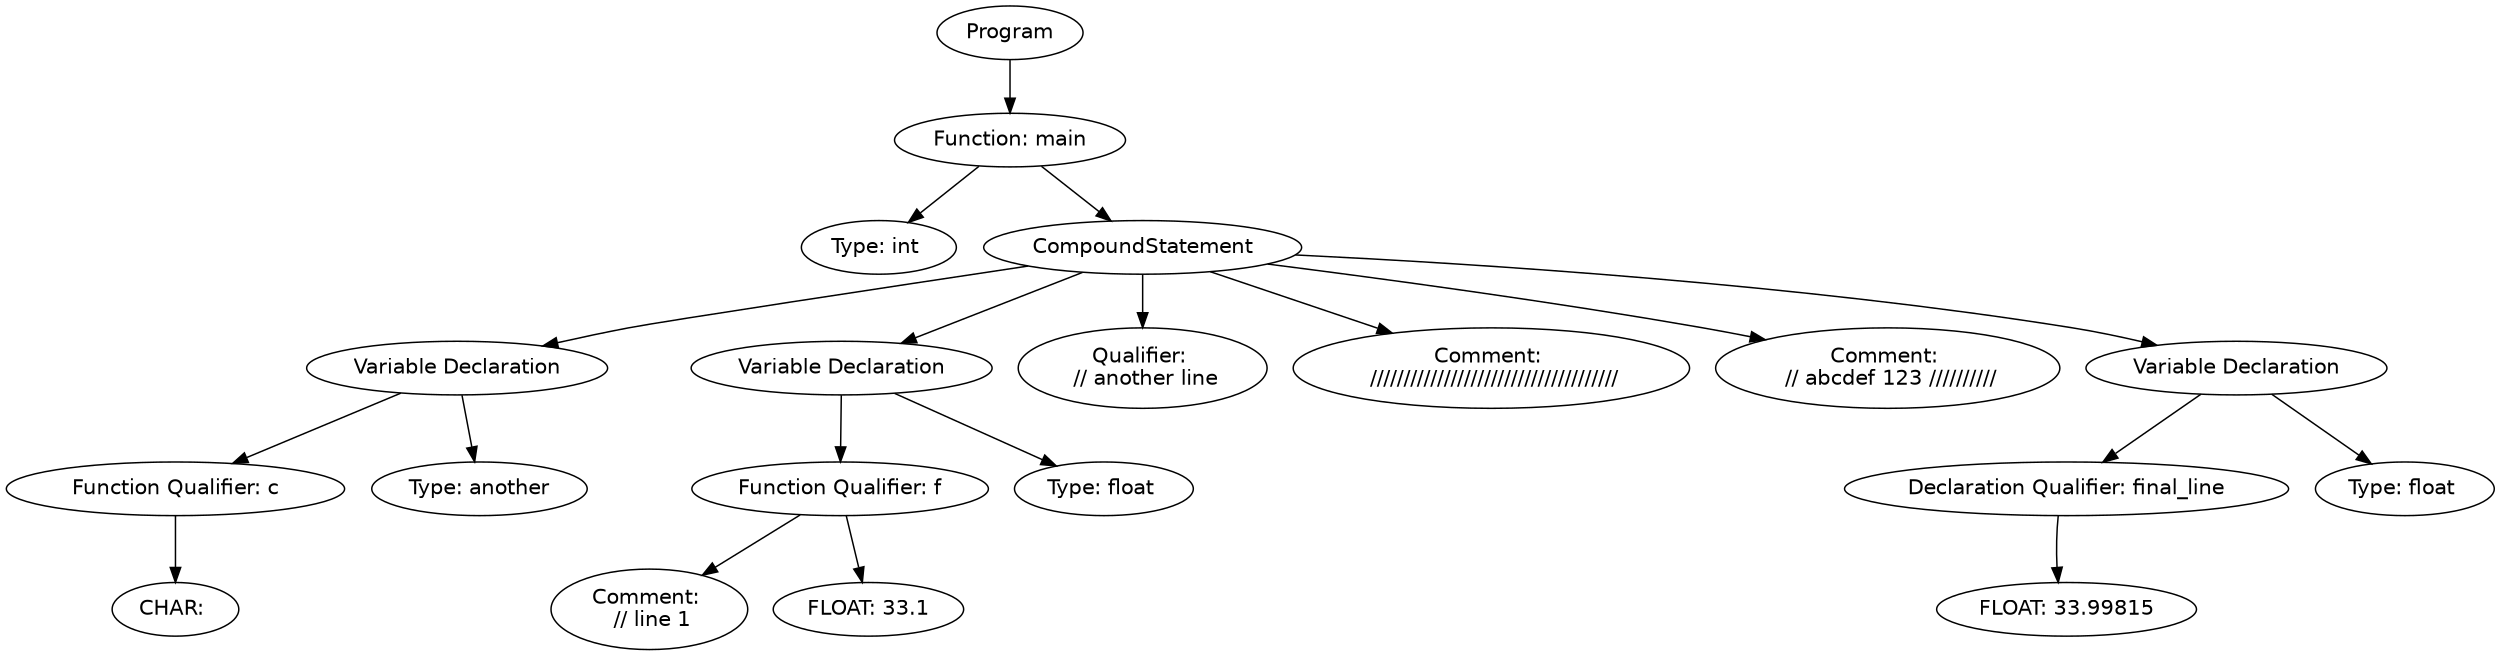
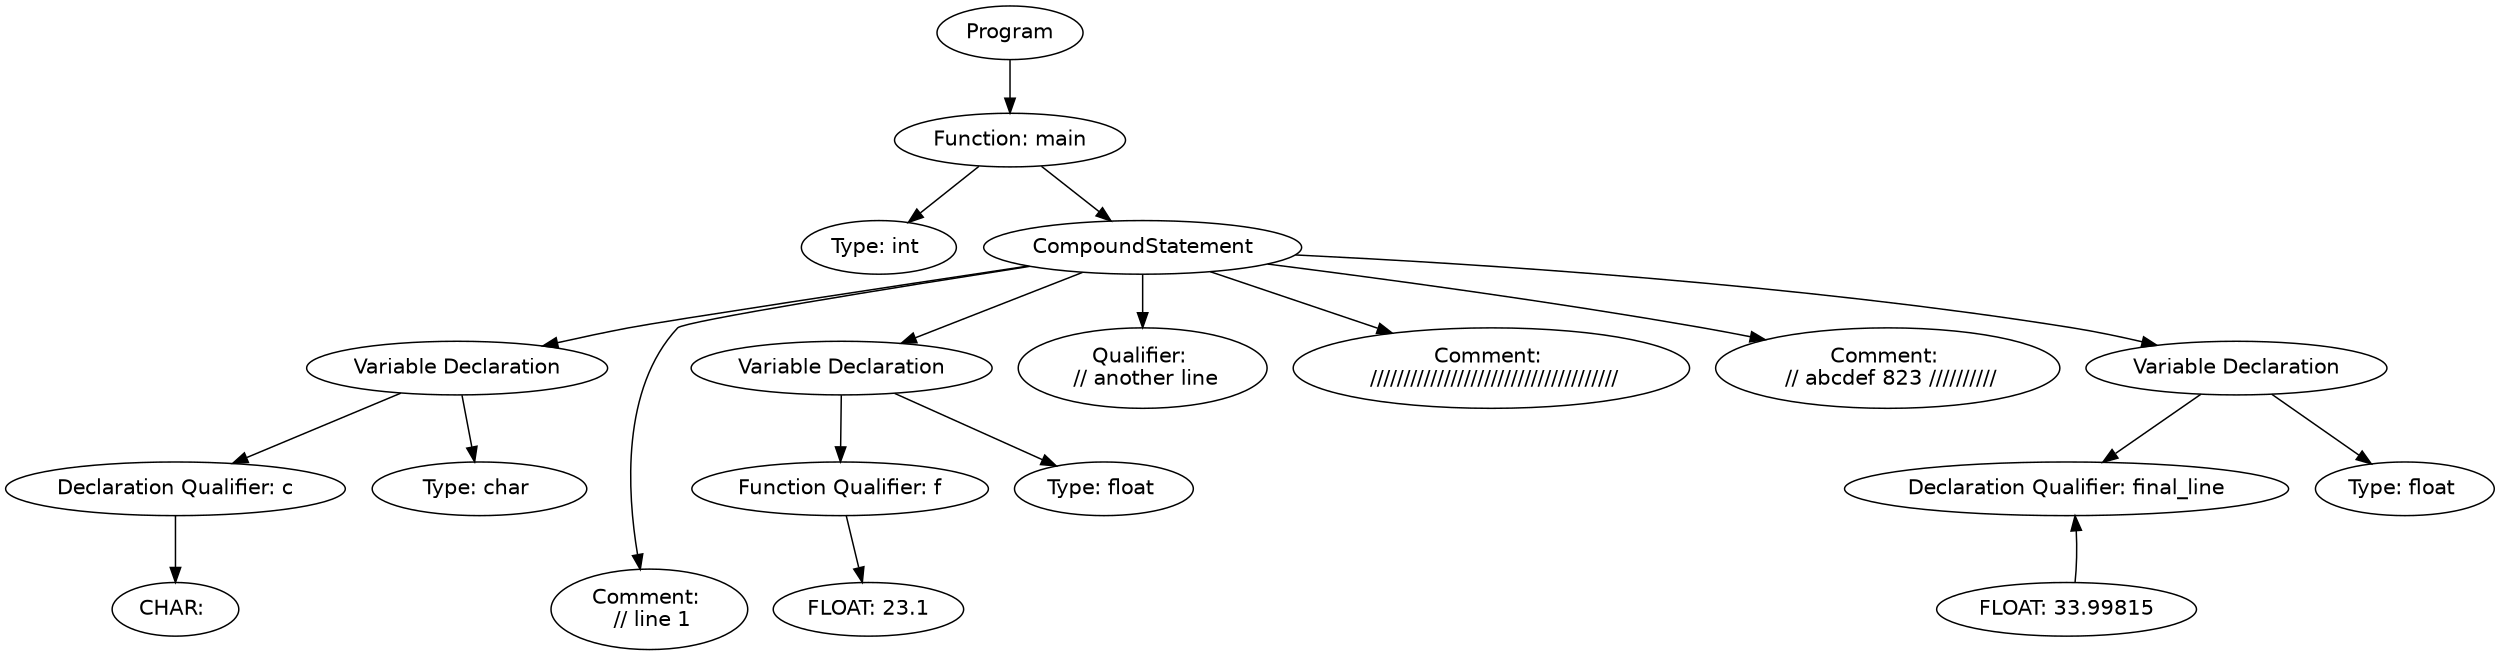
node "Comment: // abcdef 123 //////////": label "Comment: // abcdef 123 //////////" -> "Comment: // abcdef 823 //////////"
node "Function Qualifier: c": label "Function Qualifier: c" -> "Declaration Qualifier: c"
node "Type: another": label "Type: another" -> "Type: char"
edge "Function Qualifier: f" -> "Comment: // line 1": now "CompoundStatement" -> "Comment: // line 1"
edge "Declaration Qualifier: final_line" -> "FLOAT: 33.99815": reversed
node "FLOAT: 33.1": label "FLOAT: 33.1" -> "FLOAT: 23.1"
